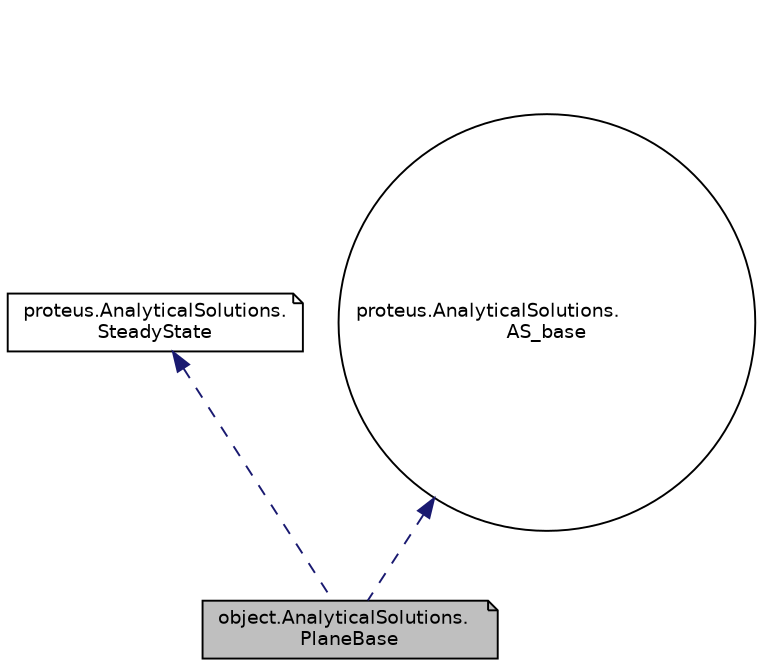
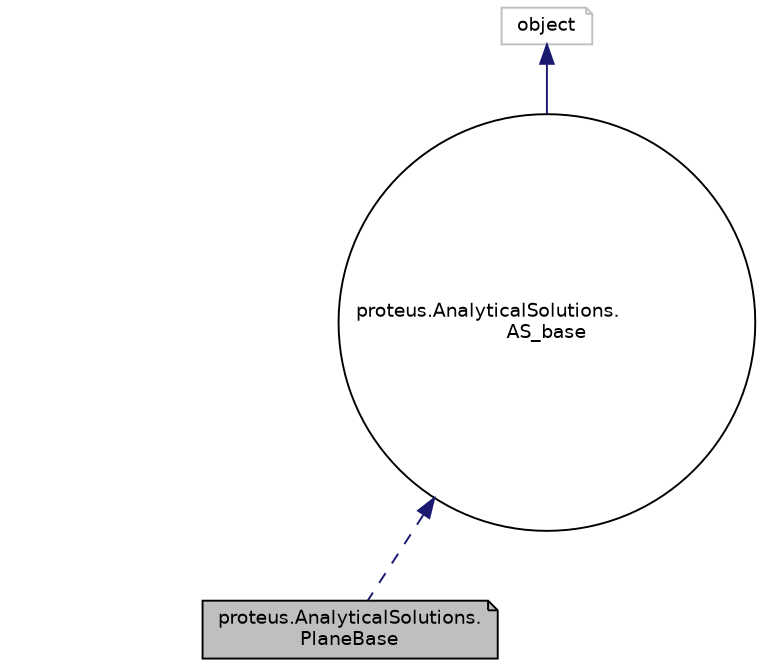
node "object": added
node "proteus.AnalyticalSolutions. SteadyState": removed
node "object.AnalyticalSolutions. PlaneBase": label "object.AnalyticalSolutions. PlaneBase" -> "proteus.AnalyticalSolutions. PlaneBase"
